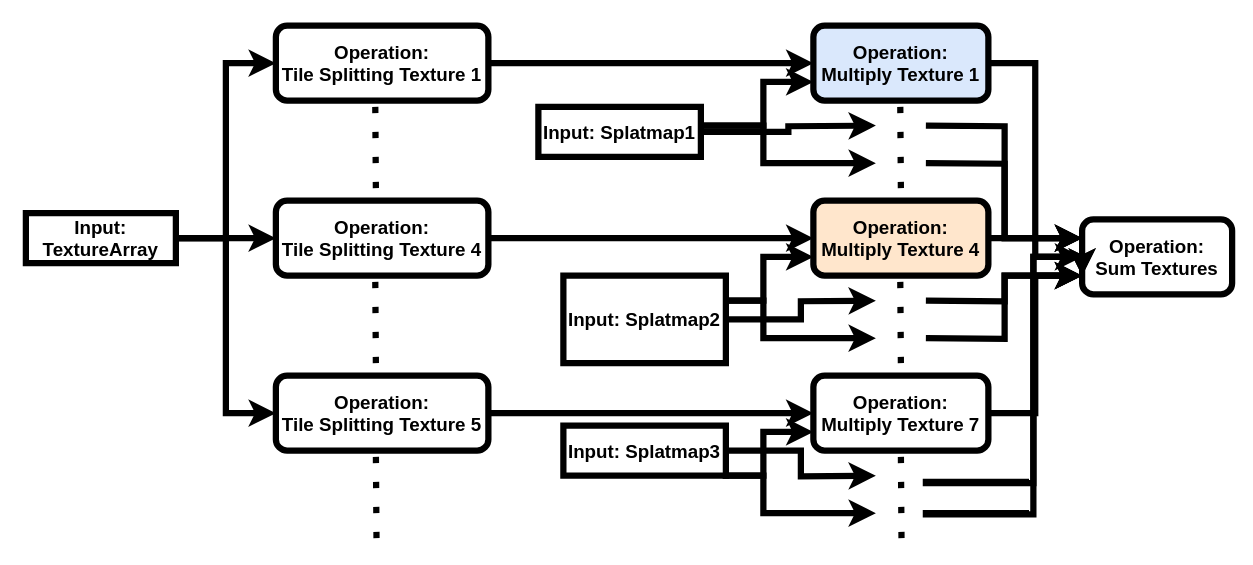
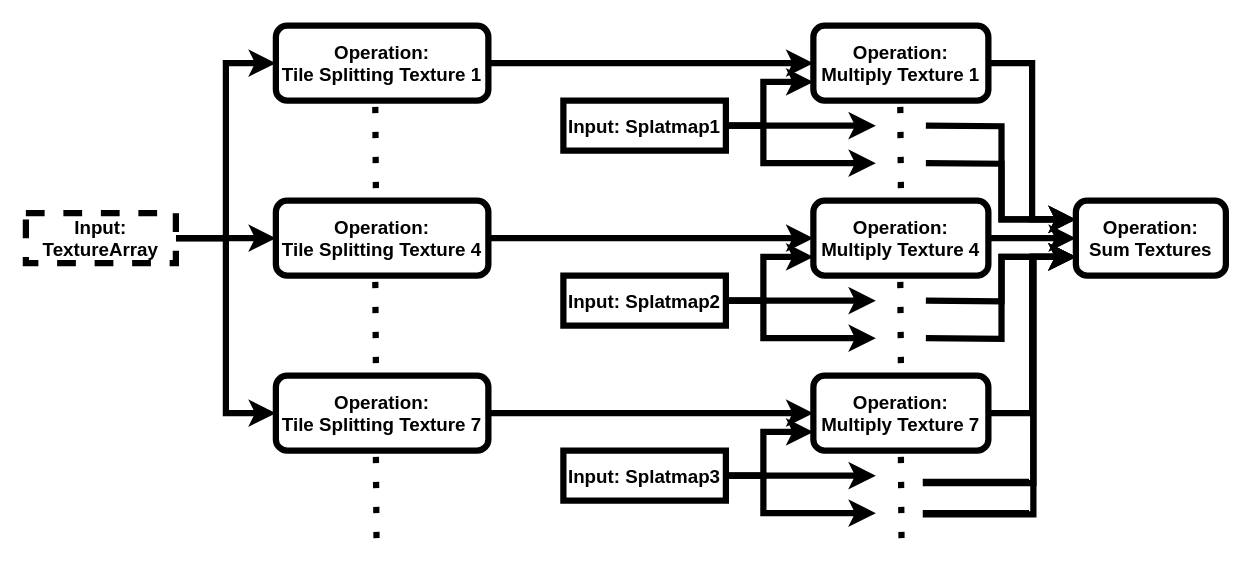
node "Operation: Multiply Texture 1": fillcolor #dae8fc -> #ffffff
node "Input: Splatmap1": moved (619, 132) -> (644, 126)
node "Input: TextureArray": style solid -> dashed
node "Operation: Multiply Texture 4": fillcolor #ffe6cc -> #ffffff
node "Operation: Sum Textures": moved (1157, 257) -> (1151, 238)
node "Input: Splatmap2": size 163x88 -> 163x50
node "Operation: Tile Splitting Texture 5": label "Operation: Tile Splitting Texture 5" -> "Operation: Tile Splitting Texture 7"
node "Input: Splatmap3": moved (644, 451) -> (644, 476)
